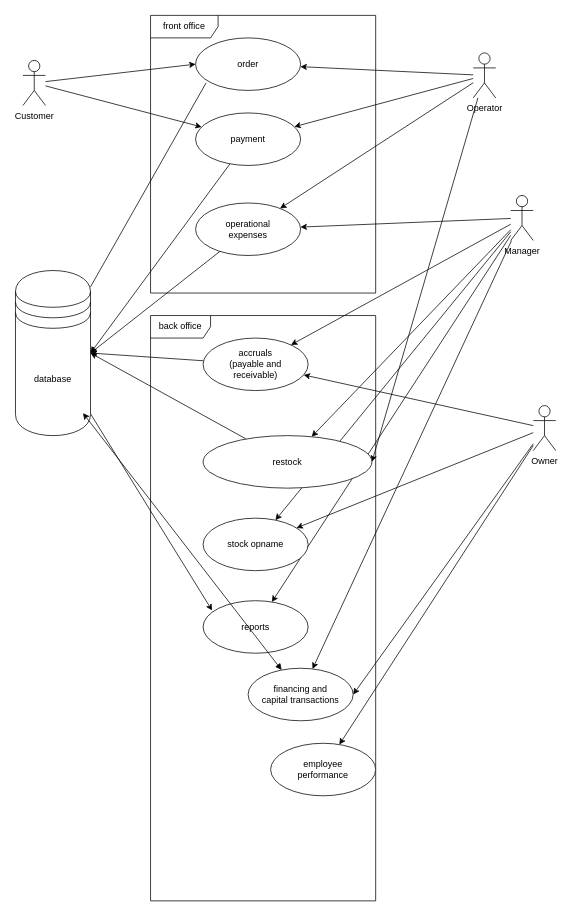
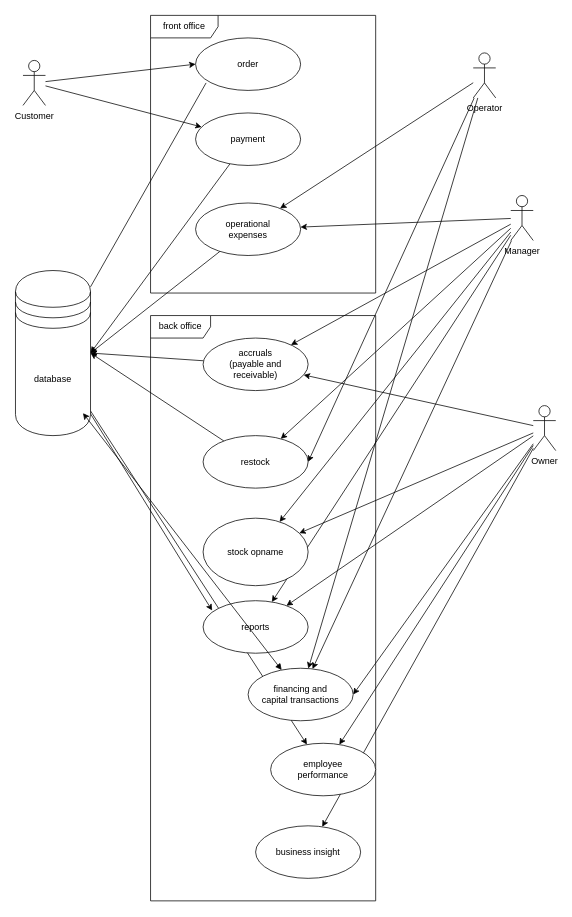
edge "Operator" -> "order": removed
edge "Operator" -> "payment": now "Operator" -> "financing and capital transactions"
node "restock": size 169x53 -> 105x53
edge "Owner" -> "reports": added
node "stock opname": size 105x53 -> 105x68
edge "database" -> "employee performance": added
edge "Owner" -> "business insight": added
node "business insight": added
